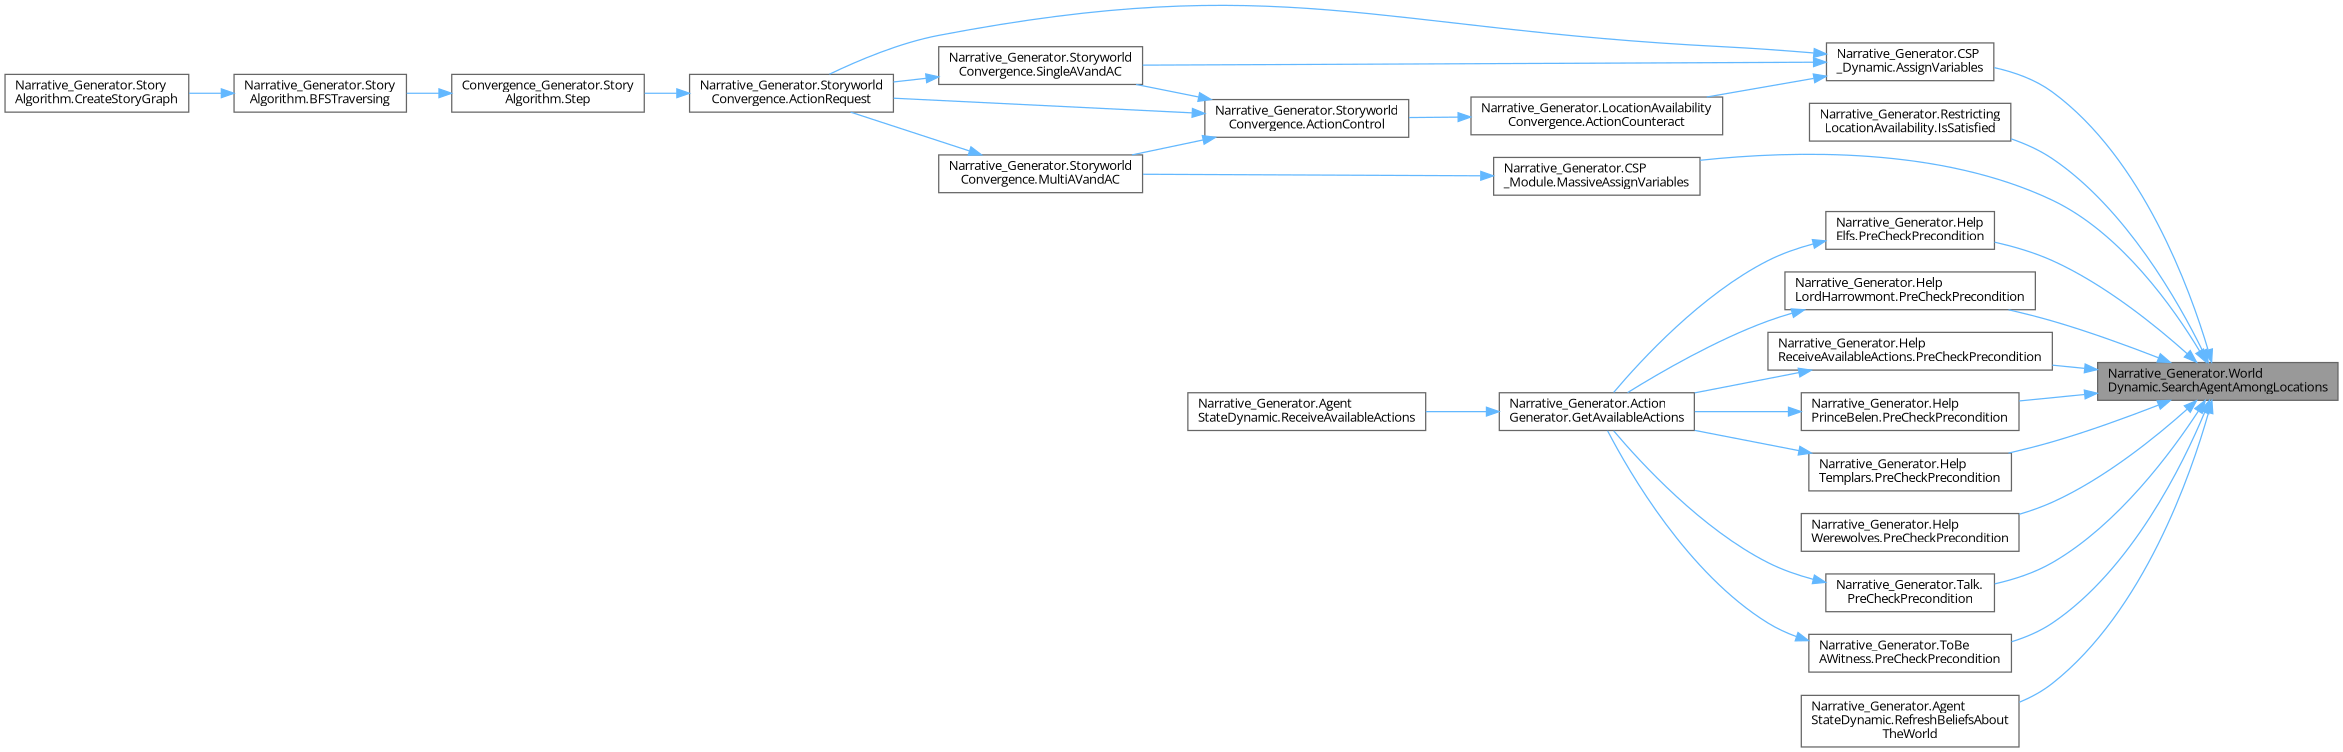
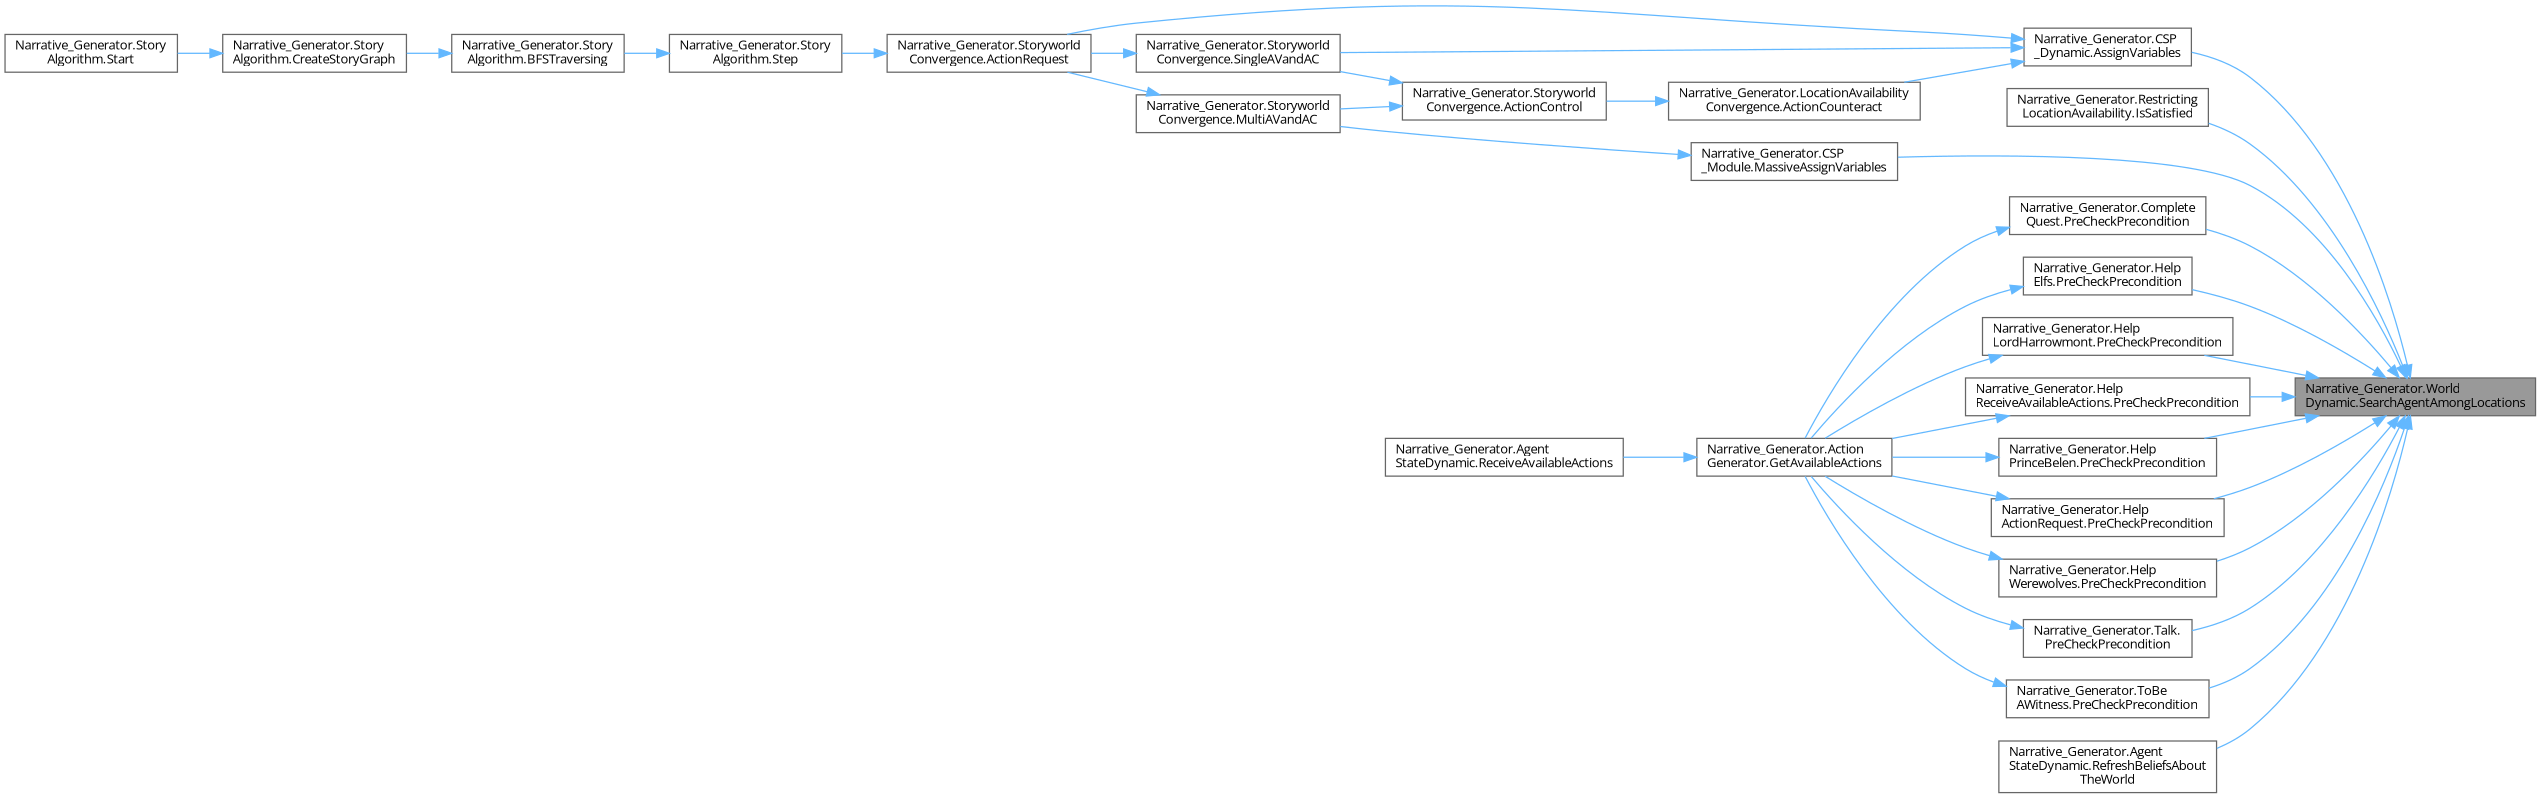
node "Narrative_Generator.Story Algorithm.Start": added
node "Convergence_Generator.Story Algorithm.Step": label "Convergence_Generator.Story Algorithm.Step" -> "Narrative_Generator.Story Algorithm.Step"
edge "Narrative_Generator.Storyworld Convergence.ActionRequest" -> "Narrative_Generator.Storyworld Convergence.ActionControl": removed
node "Narrative_Generator.Complete Quest.PreCheckPrecondition": added
node "Narrative_Generator.Help Templars.PreCheckPrecondition": label "Narrative_Generator.Help Templars.PreCheckPrecondition" -> "Narrative_Generator.Help ActionRequest.PreCheckPrecondition"
edge "Narrative_Generator.Action Generator.GetAvailableActions" -> "Narrative_Generator.Help Werewolves.PreCheckPrecondition": added
